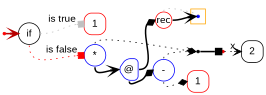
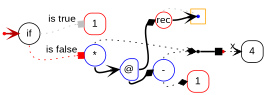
node "2": label "2" -> "4"
